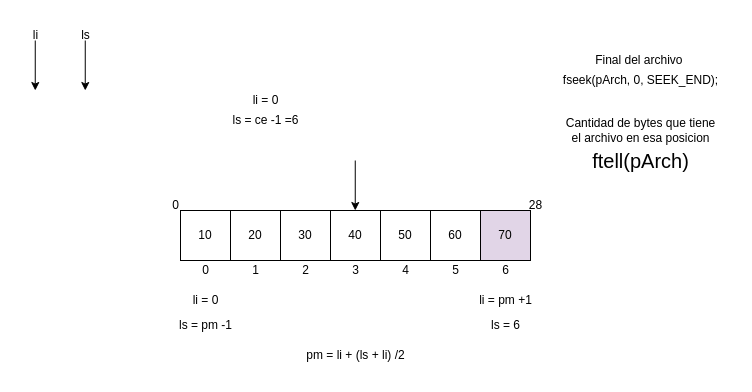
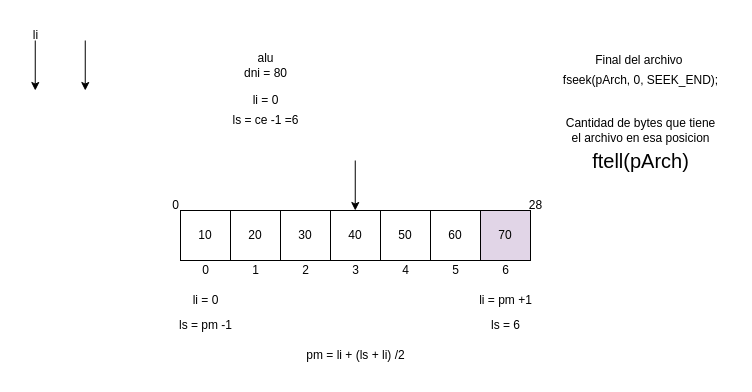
node "ls": removed
node "alu dni = 80": added
